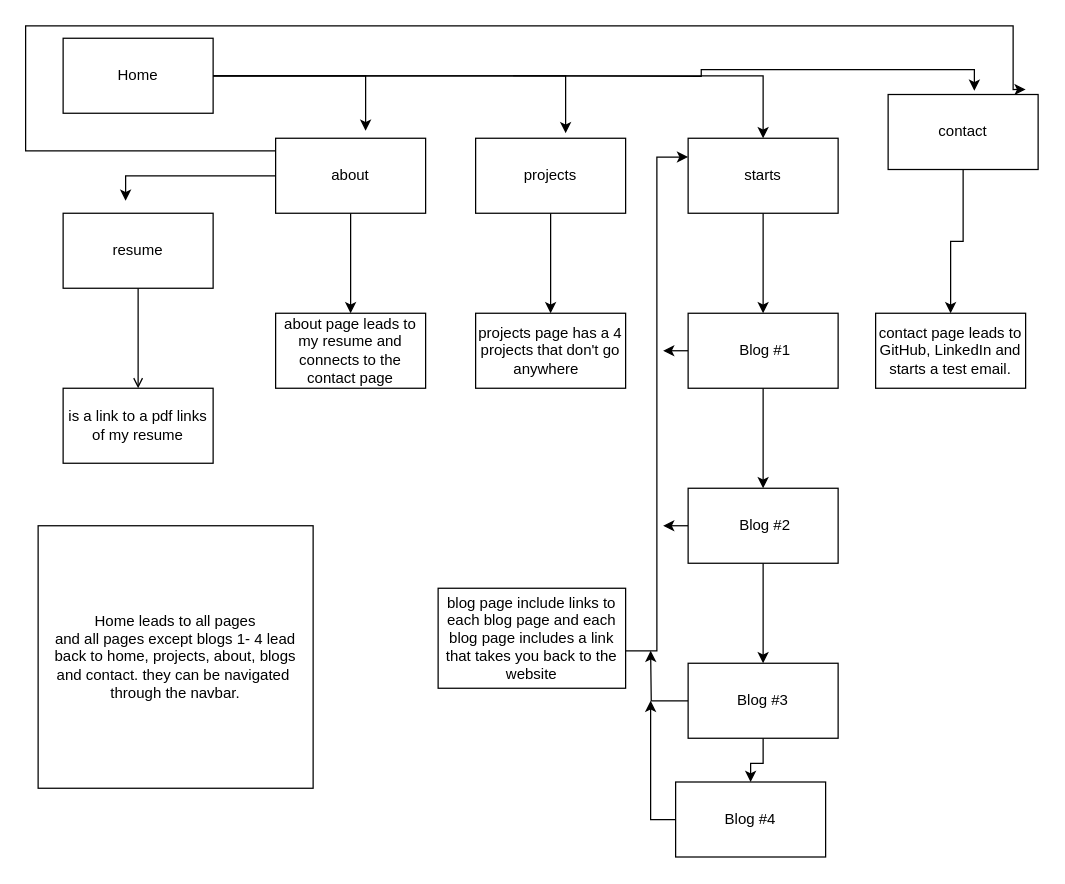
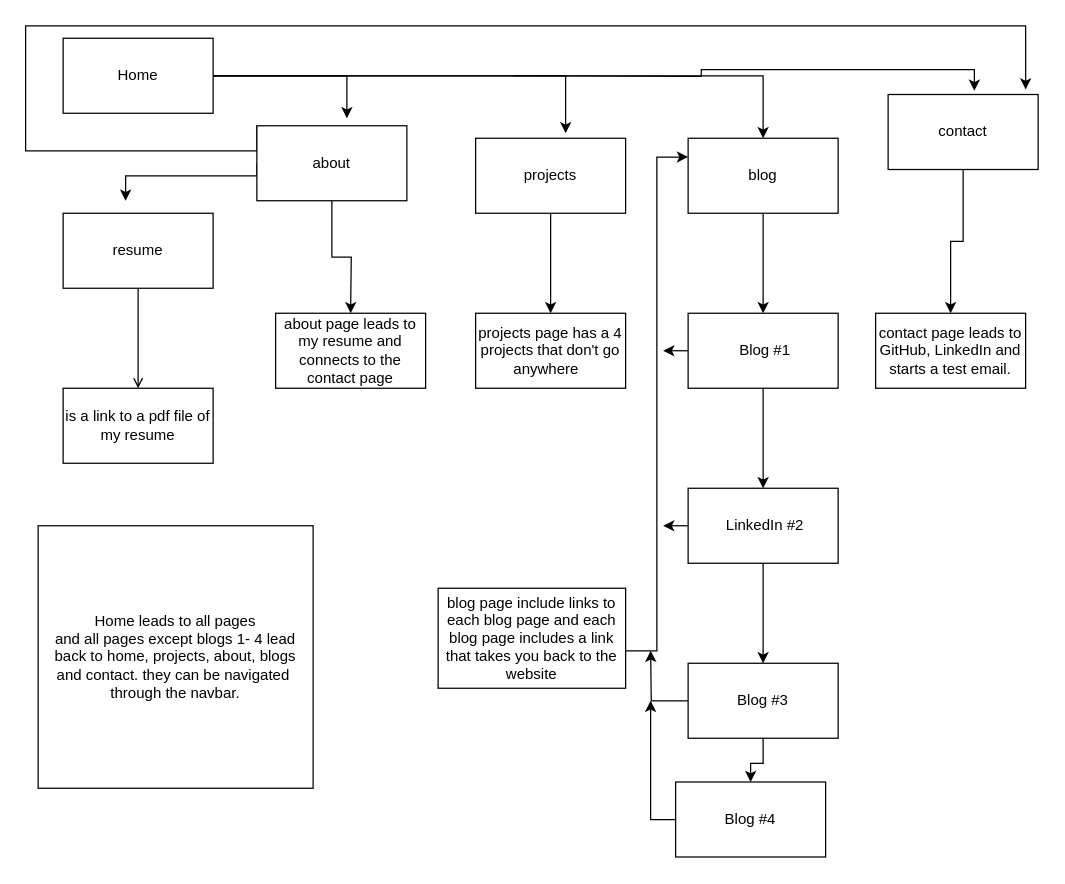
node "about": moved (351, 176) -> (332, 163)
node "starts": label "starts" -> "blog"
node "is a link to a pdf links of my resume": label "is a link to a pdf links of my resume" -> "is a link to a pdf file of my resume"
node "Blog #2": label "Blog #2" -> "LinkedIn #2"
